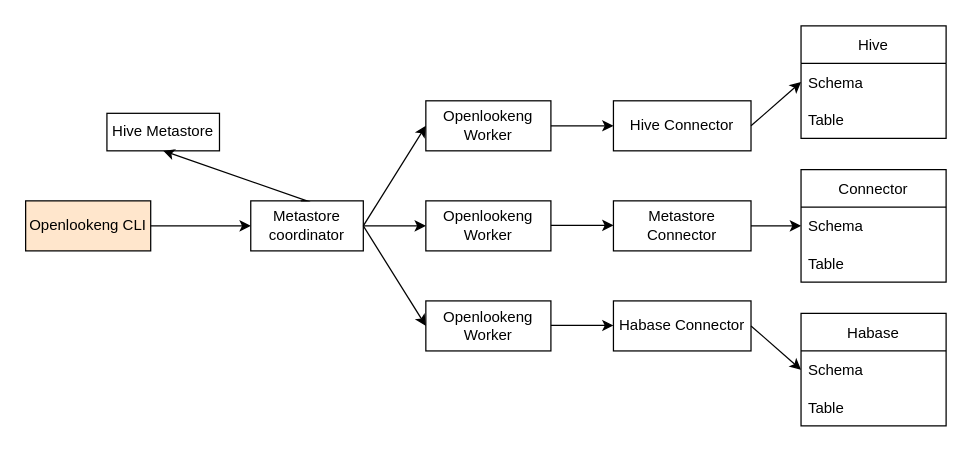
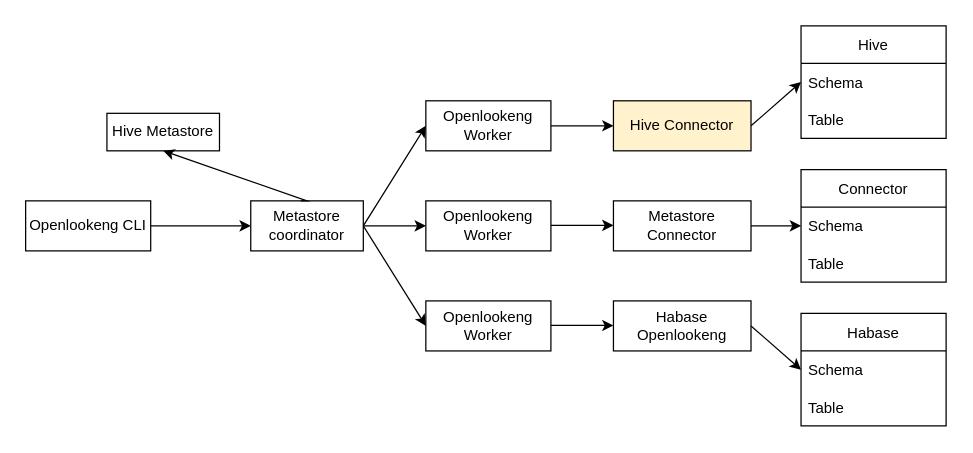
node "Hive Connector": fillcolor #ffffff -> #fff2cc
node "Openlookeng CLI": fillcolor #ffe6cc -> #ffffff
node "Habase Connector": label "Habase Connector" -> "Habase Openlookeng"
